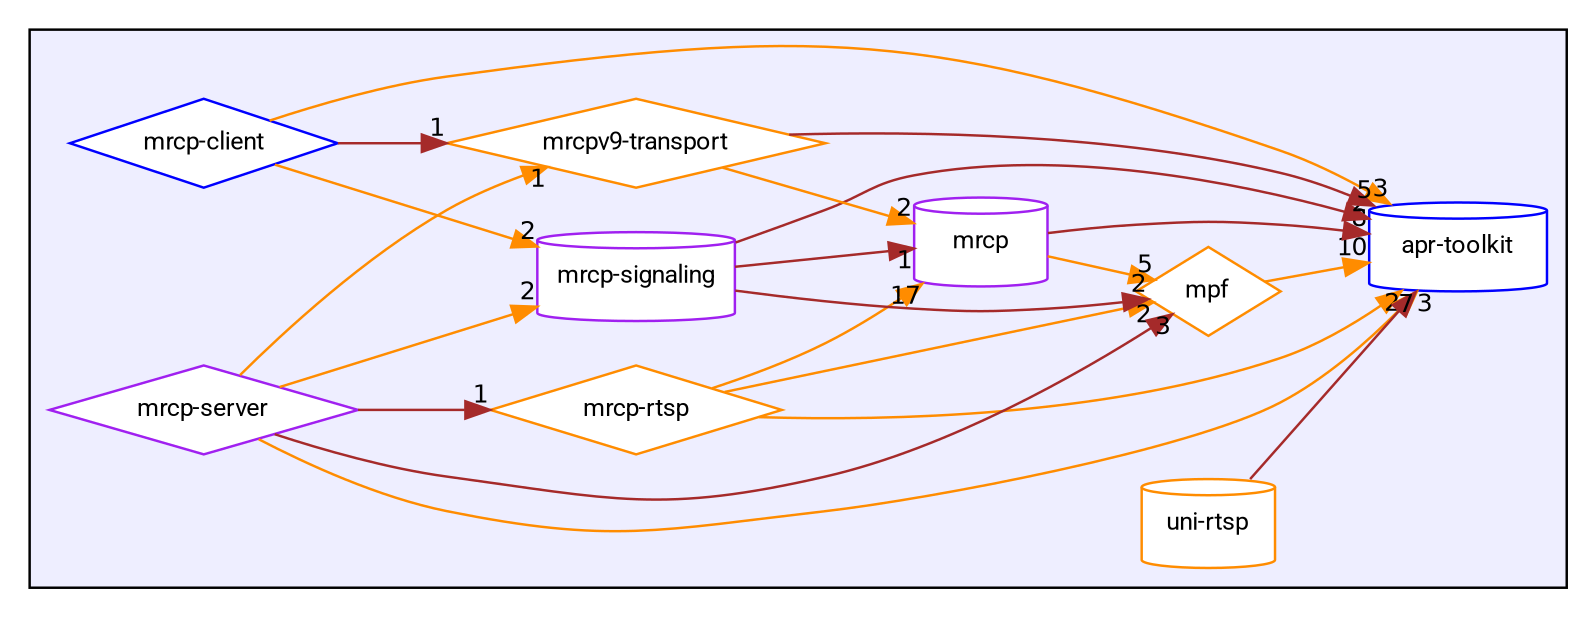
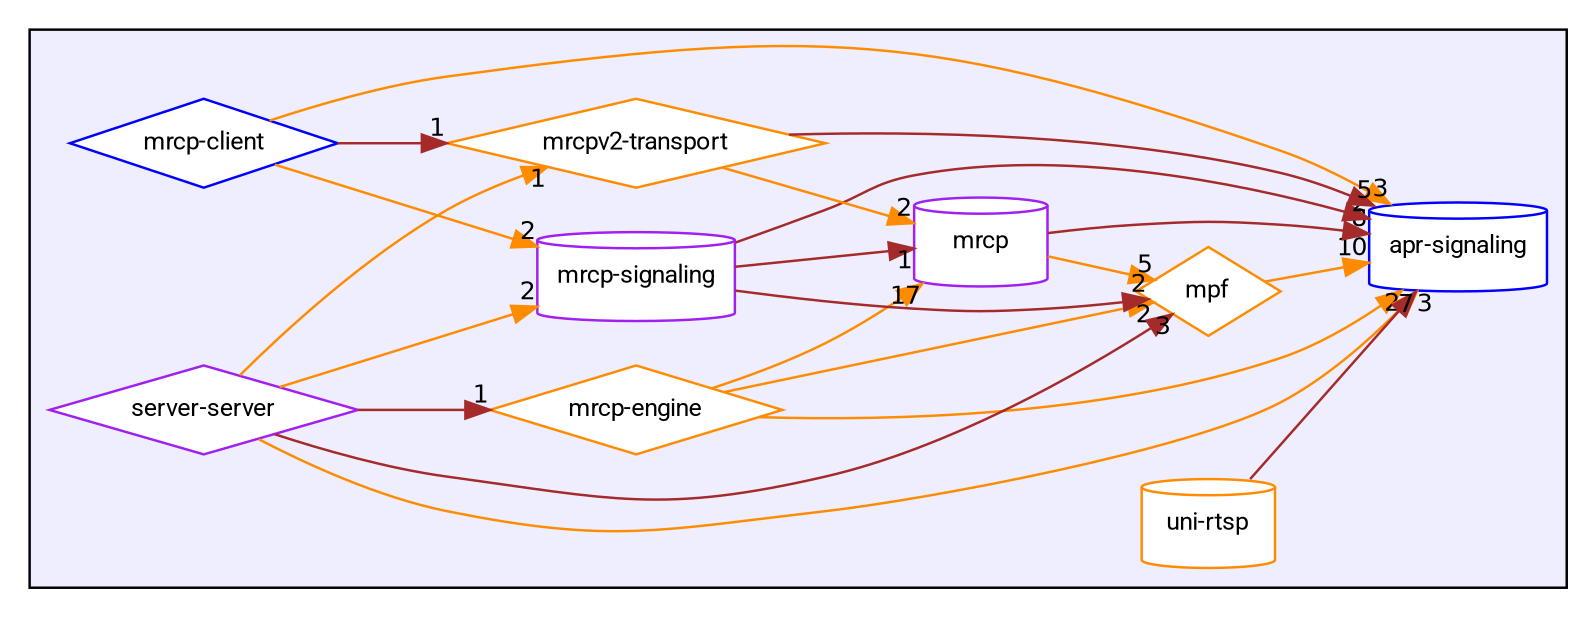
node "mrcpv9-transport": label "mrcpv9-transport" -> "mrcpv2-transport"
node "apr-toolkit": label "apr-toolkit" -> "apr-signaling"
node "mrcp-server": label "mrcp-server" -> "server-server"
node "mrcp-rtsp": label "mrcp-rtsp" -> "mrcp-engine"
